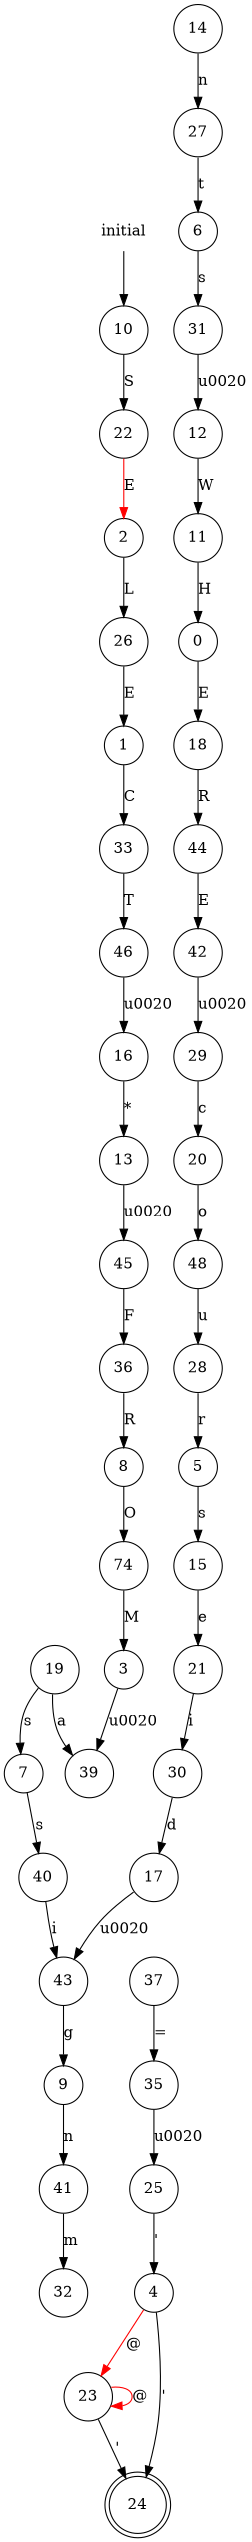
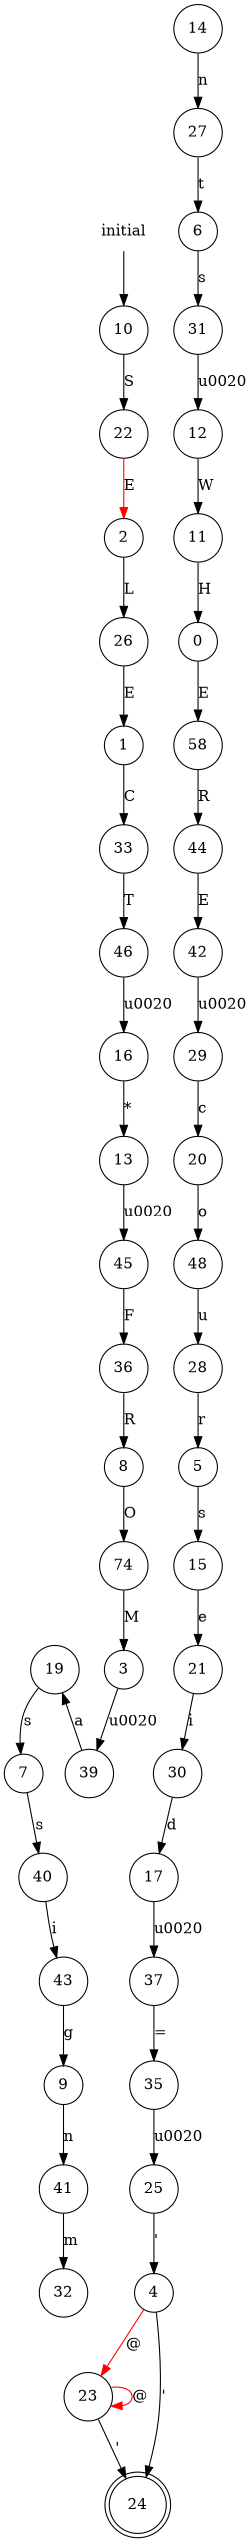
node "18": label "18" -> "58"
edge "19" -> "39": reversed
edge "17" -> "43": now "17" -> "37"
